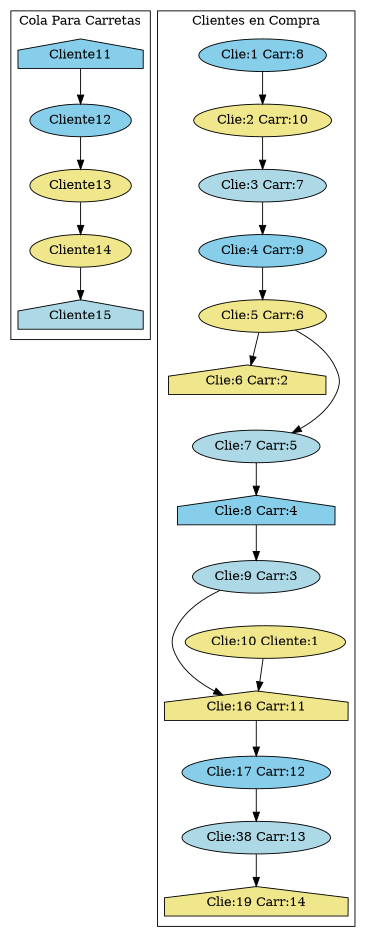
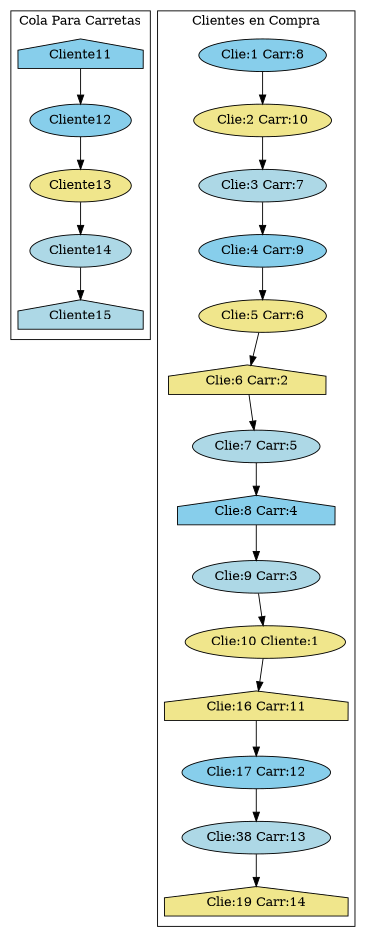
node "Cliente14": fillcolor khaki -> lightblue
edge "Clie:5 Carr:6" -> "Clie:7 Carr:5": now "Clie:6 Carr:2" -> "Clie:7 Carr:5"
edge "Clie:9 Carr:3" -> "Clie:16 Carr:11": now "Clie:9 Carr:3" -> "Clie:10 Cliente:1"
